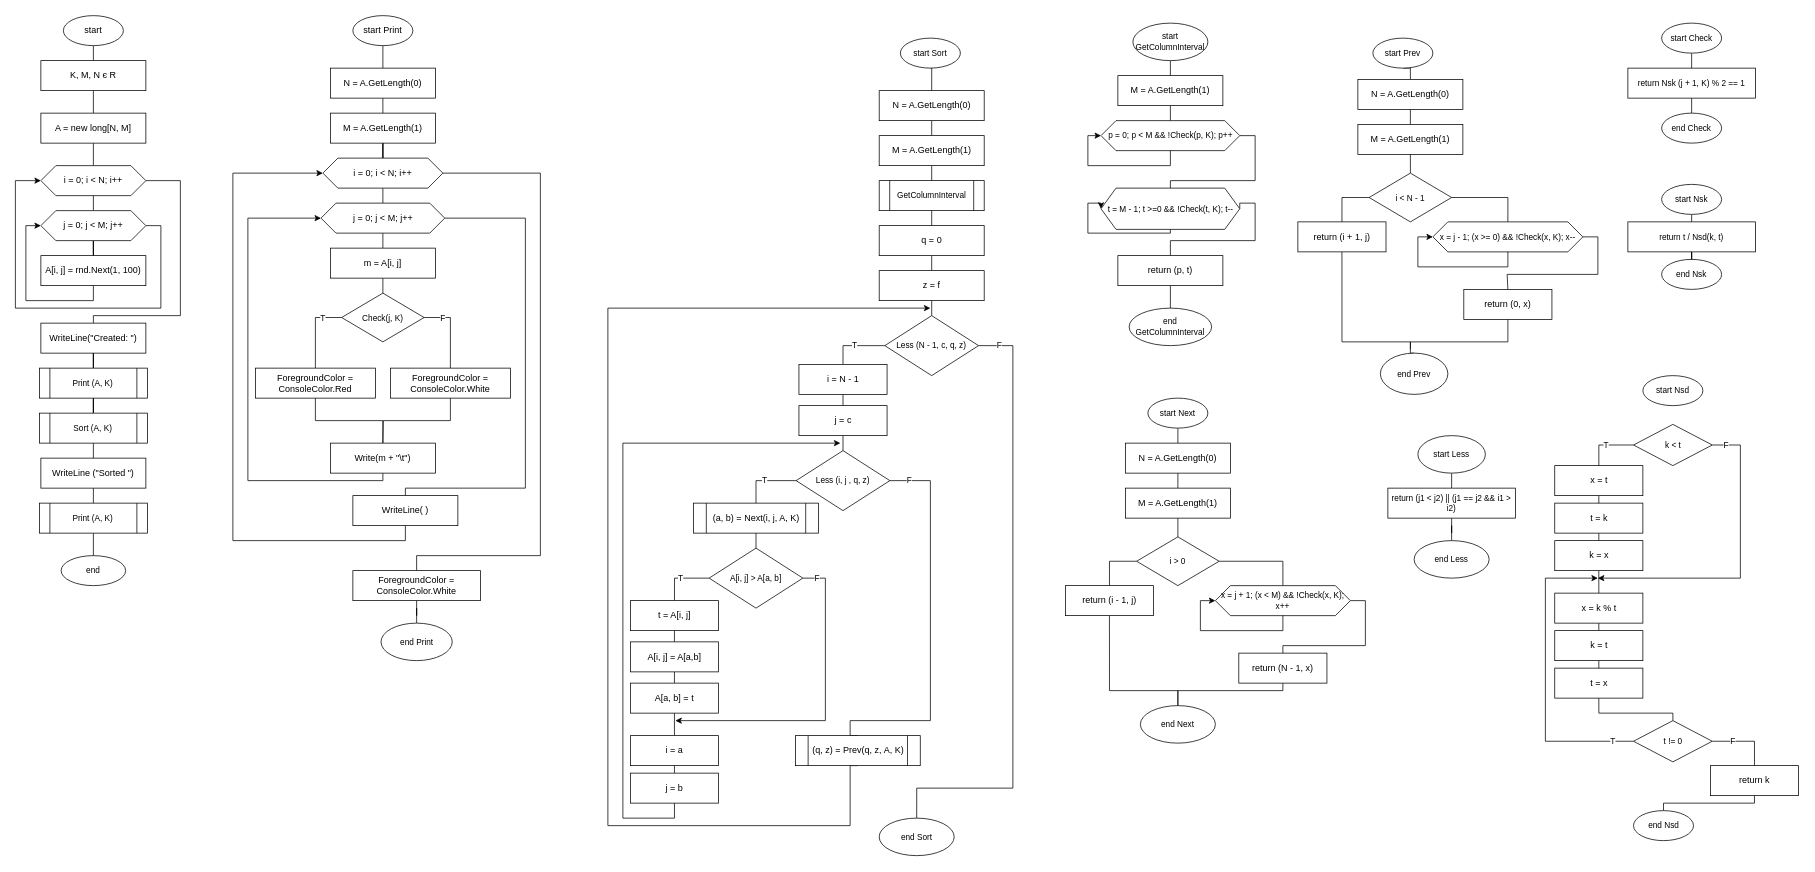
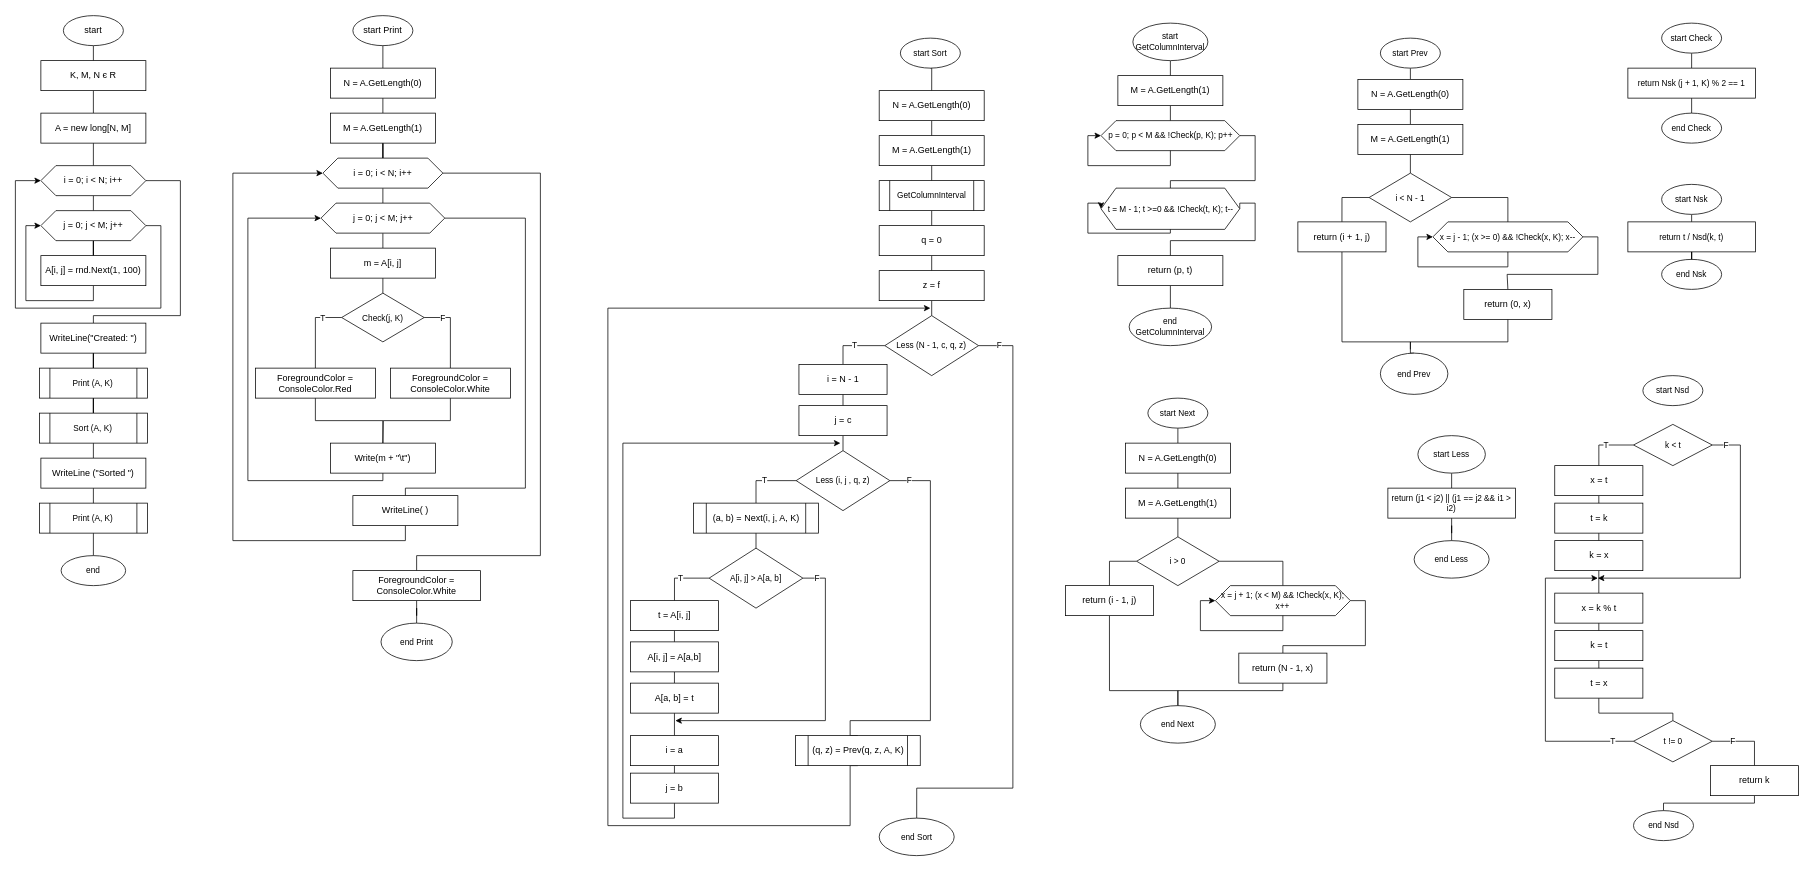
node "start Prev": moved (1403, 53) -> (1410, 53)
